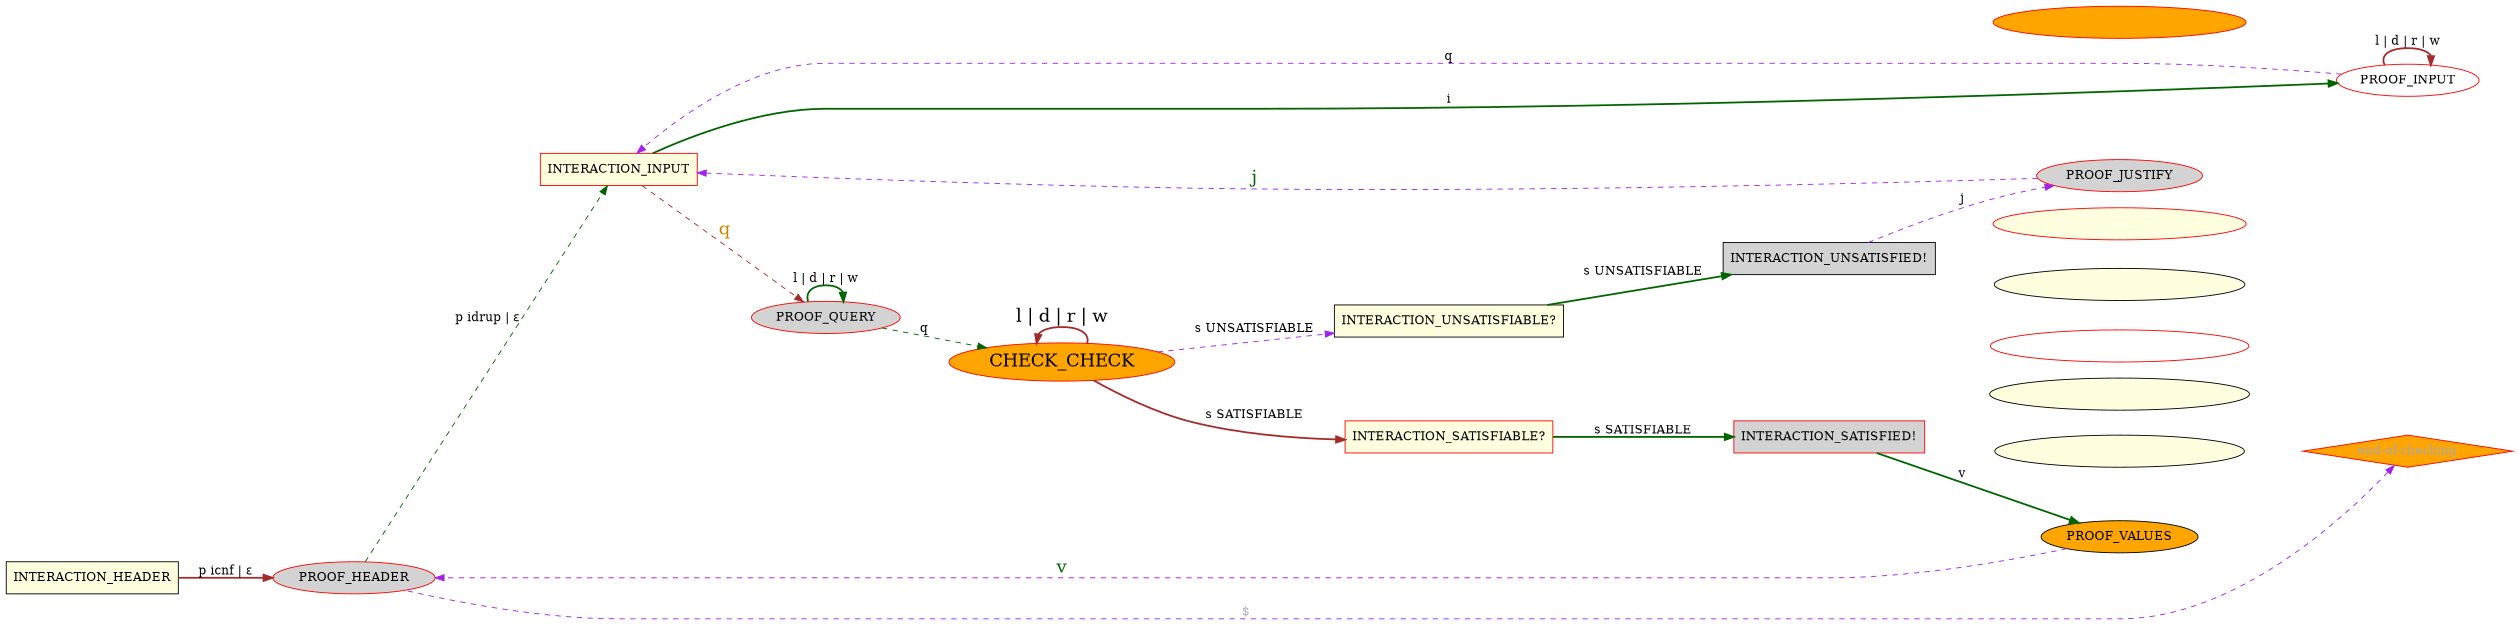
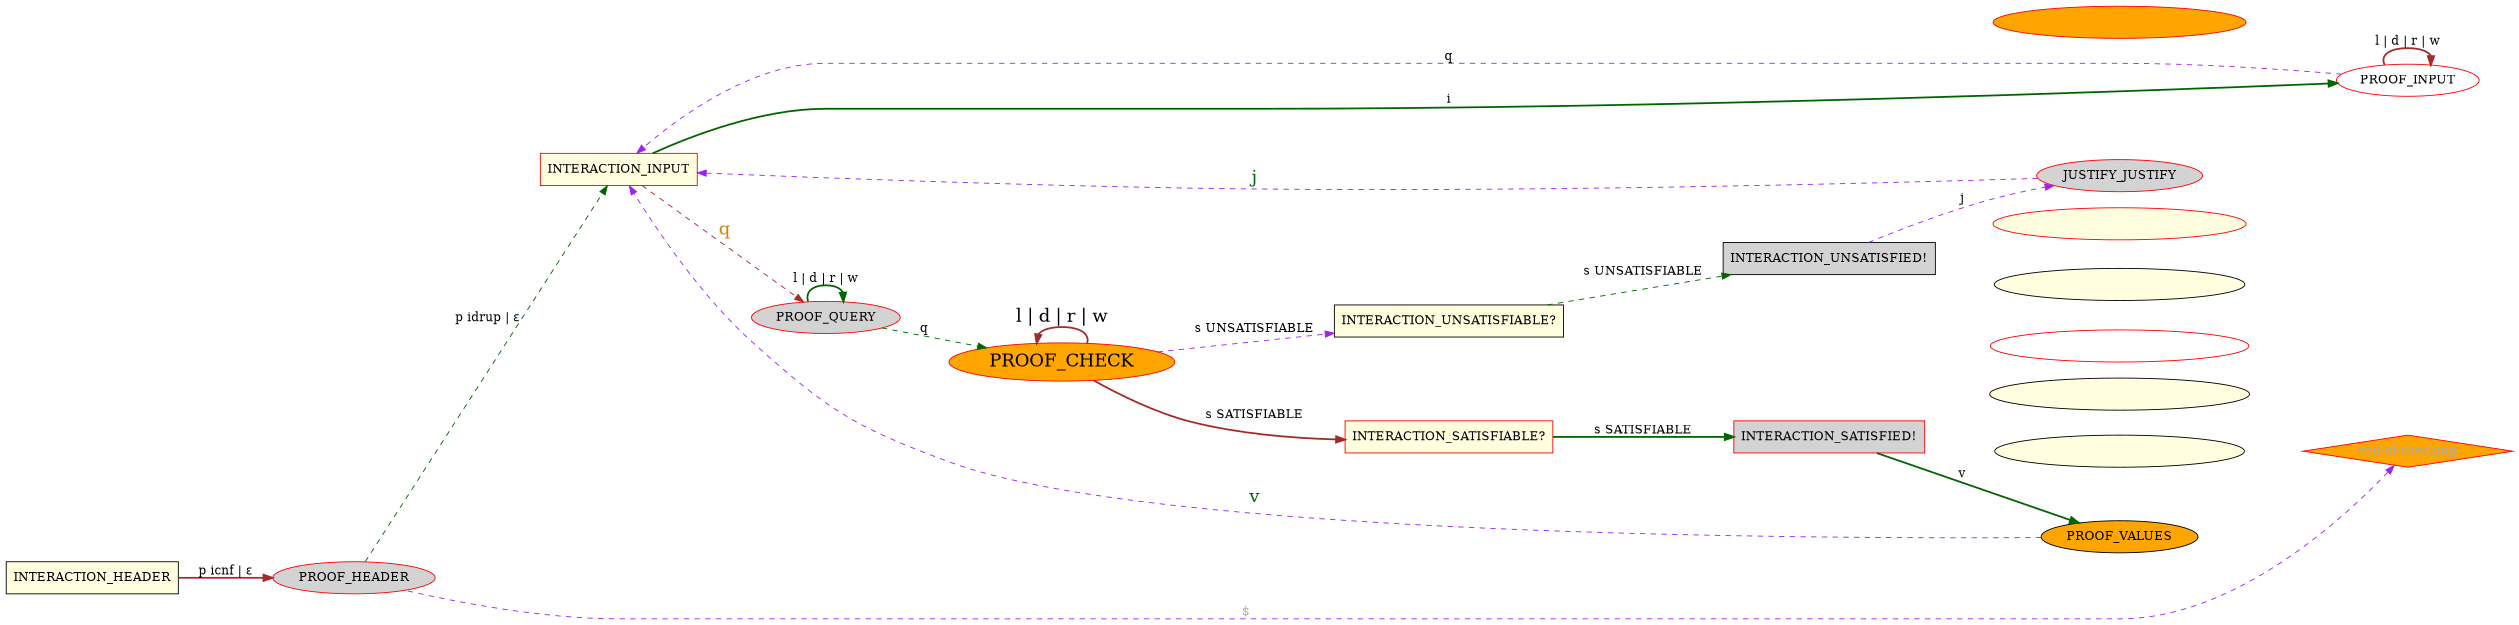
node "PROOF_JUSTIFY": label "PROOF_JUSTIFY" -> "JUSTIFY_JUSTIFY"
edge "INTERACTION_UNSATISFIABLE?" -> "INTERACTION_UNSATISFIED!": style bold -> dashed
node "CHECK_CHECK": label "CHECK_CHECK" -> "PROOF_CHECK"
edge "PROOF_VALUES" -> "PROOF_HEADER": now "PROOF_VALUES" -> "INTERACTION_INPUT"
